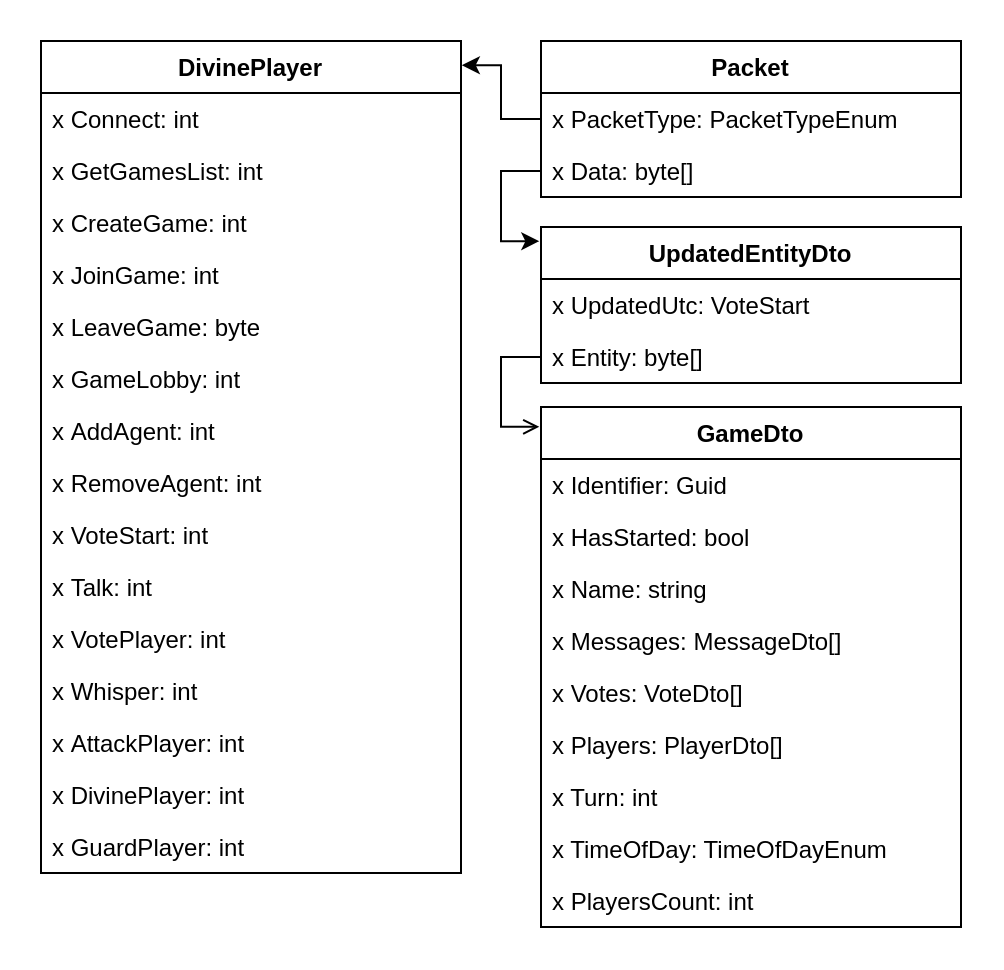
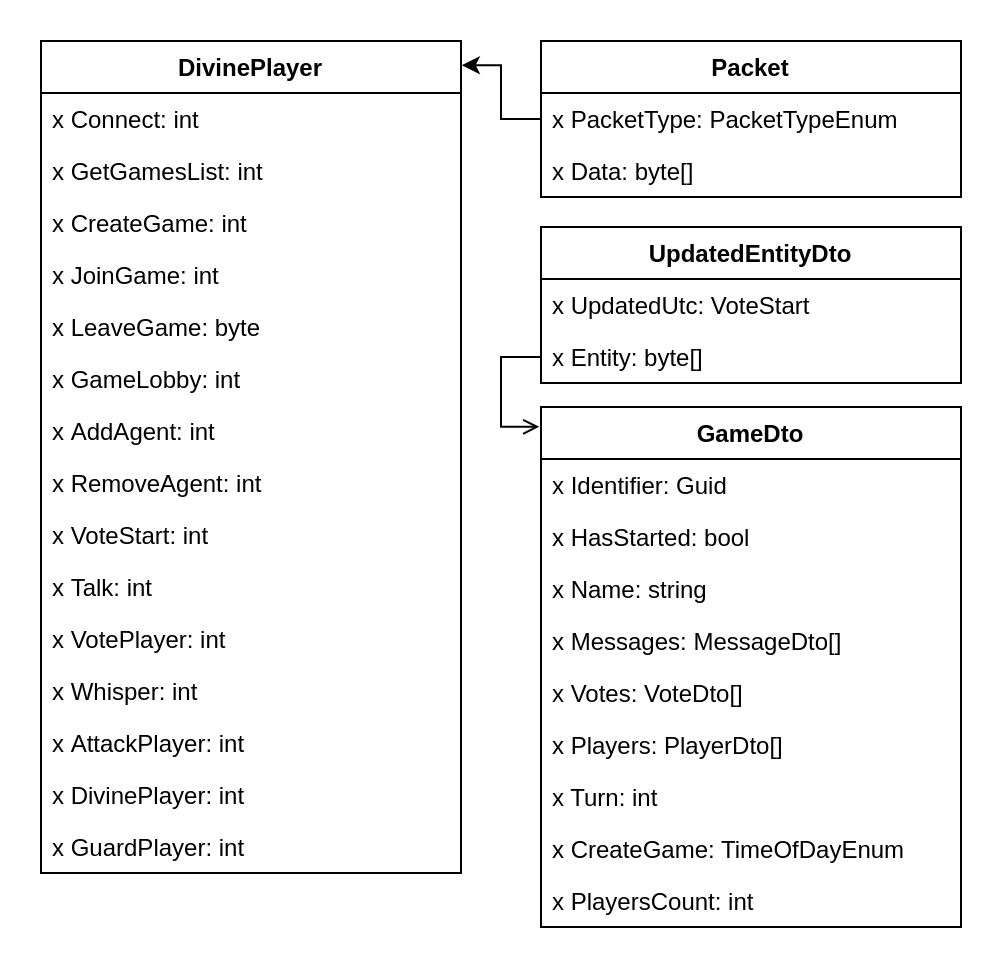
edge "x Data: byte[]" -> "UpdatedEntityDto": removed
node "x TimeOfDay: TimeOfDayEnum": label "x TimeOfDay: TimeOfDayEnum" -> "x CreateGame: TimeOfDayEnum"
